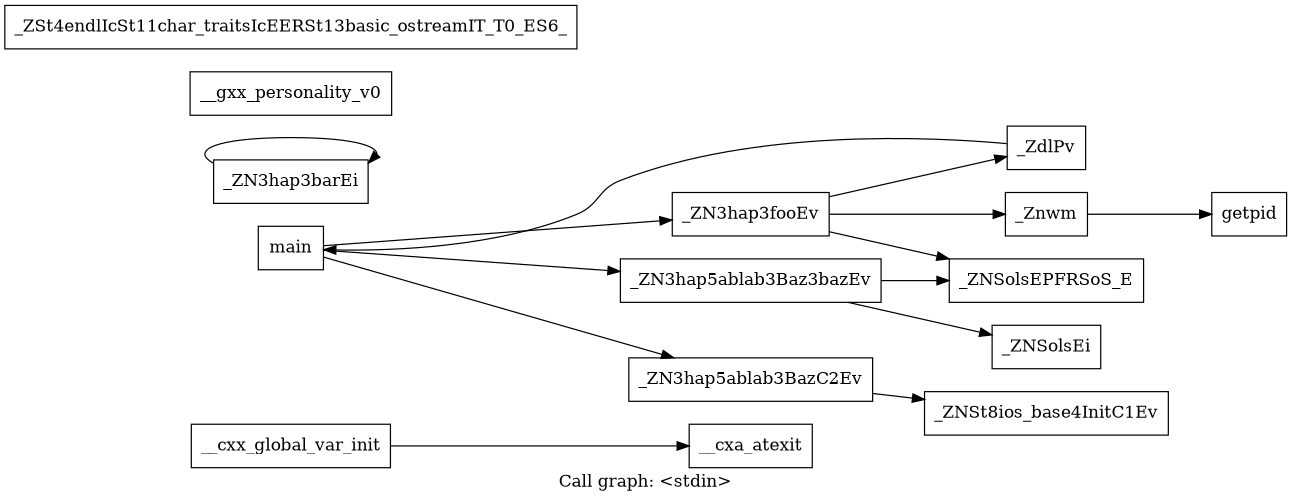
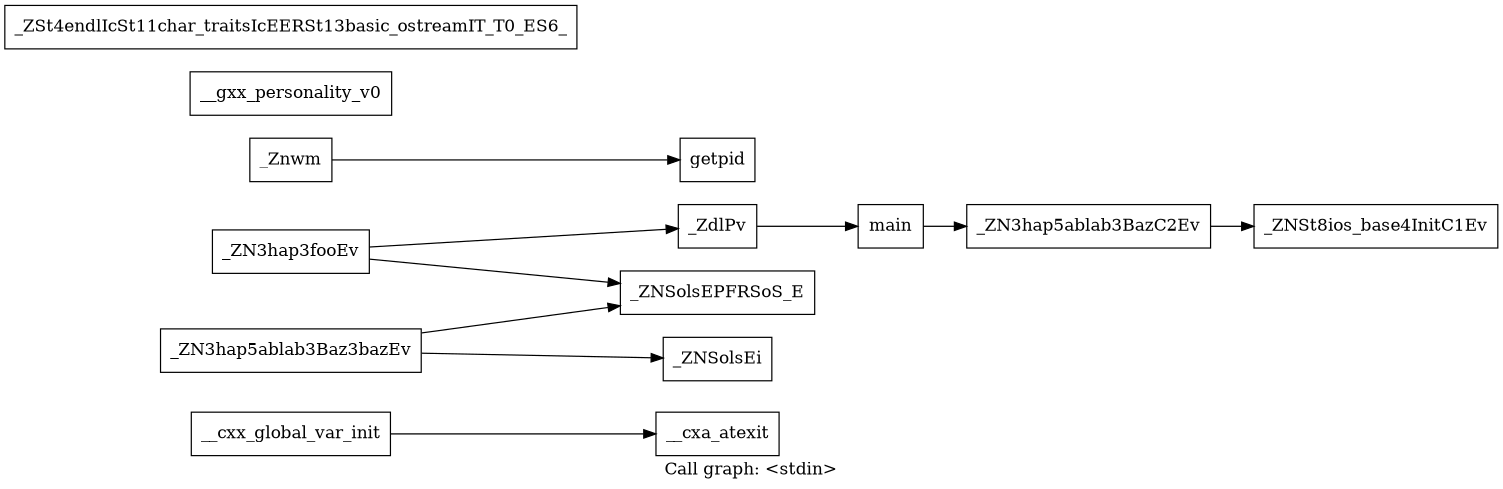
node "_ZN3hap3barEi": removed
edge "_ZN3hap3fooEv" -> "_Znwm": removed
edge "main" -> "_ZN3hap3fooEv": removed
edge "main" -> "_ZN3hap5ablab3Baz3bazEv": removed
